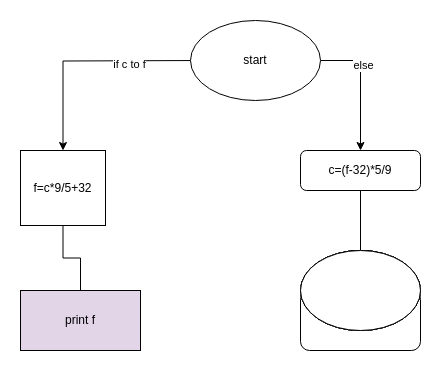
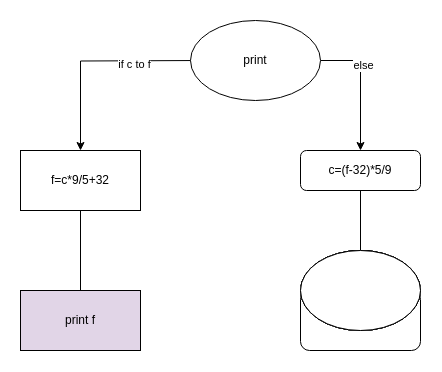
node "start": label "start" -> "print"
node "f=c*9/5+32": size 85x75 -> 120x60
